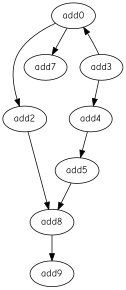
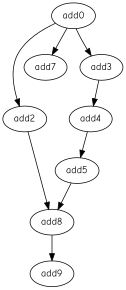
edge "add3" -> "add0": reversed
